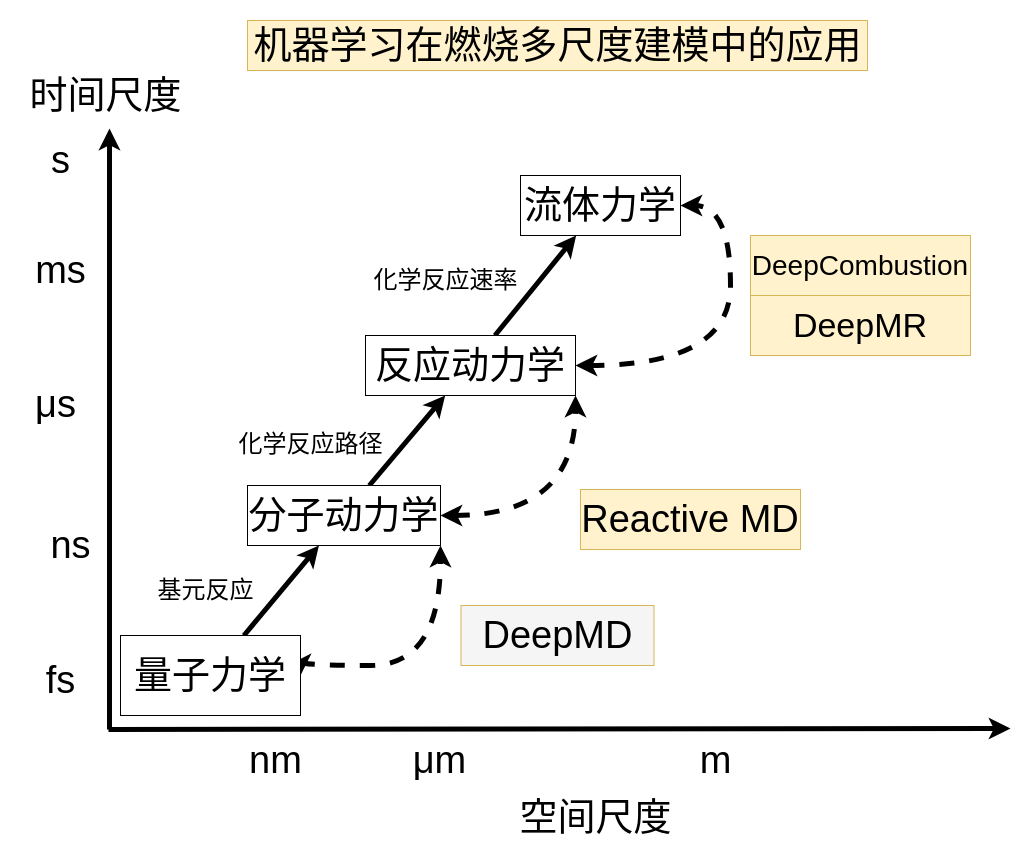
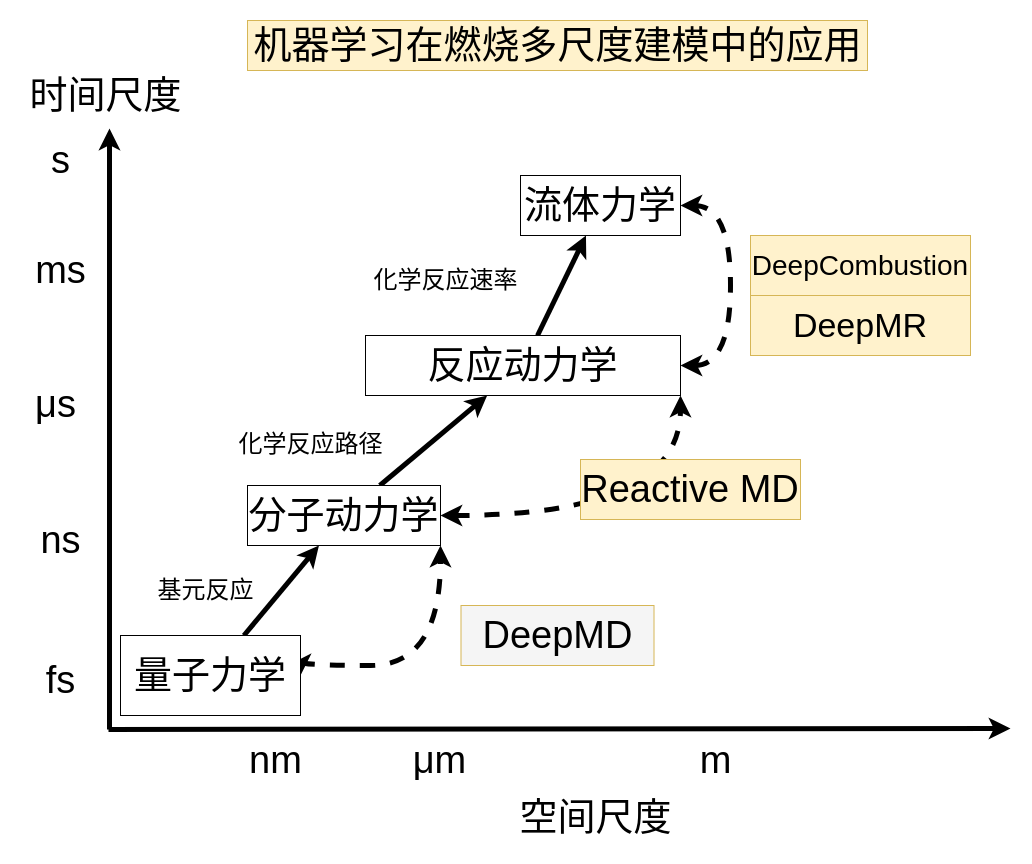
node "反应动力学": size 210x60 -> 315x60
node "Reactive MD": moved (691, 520) -> (691, 490)
node "ns": moved (71, 546) -> (61, 541)
